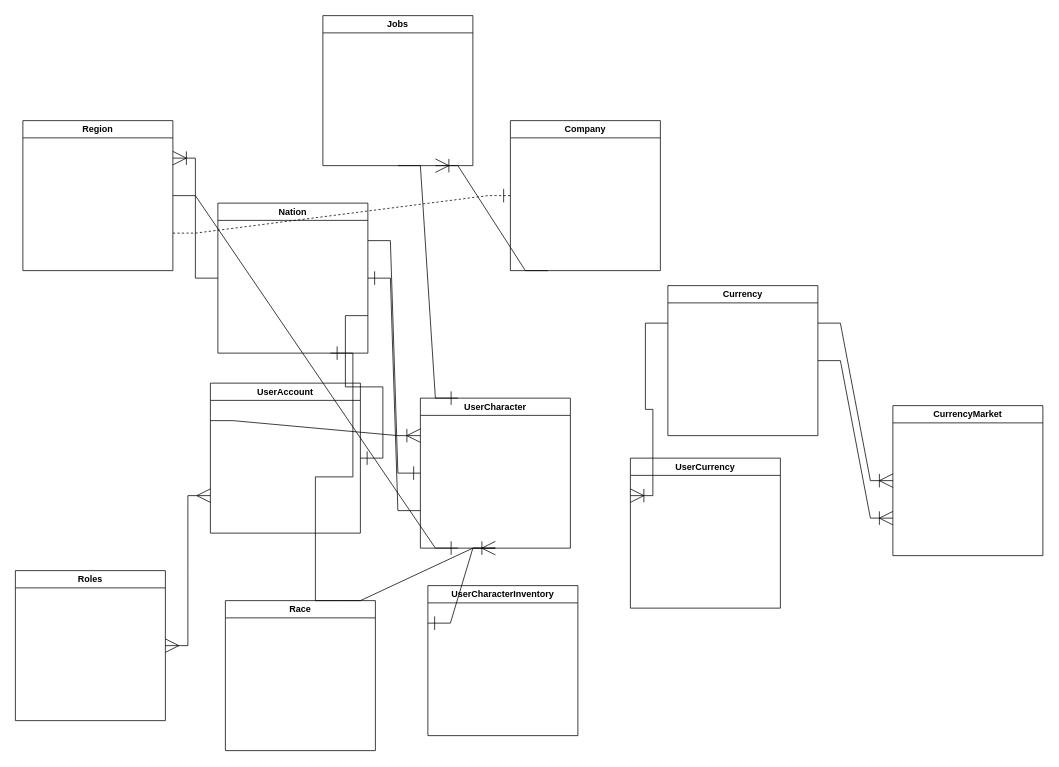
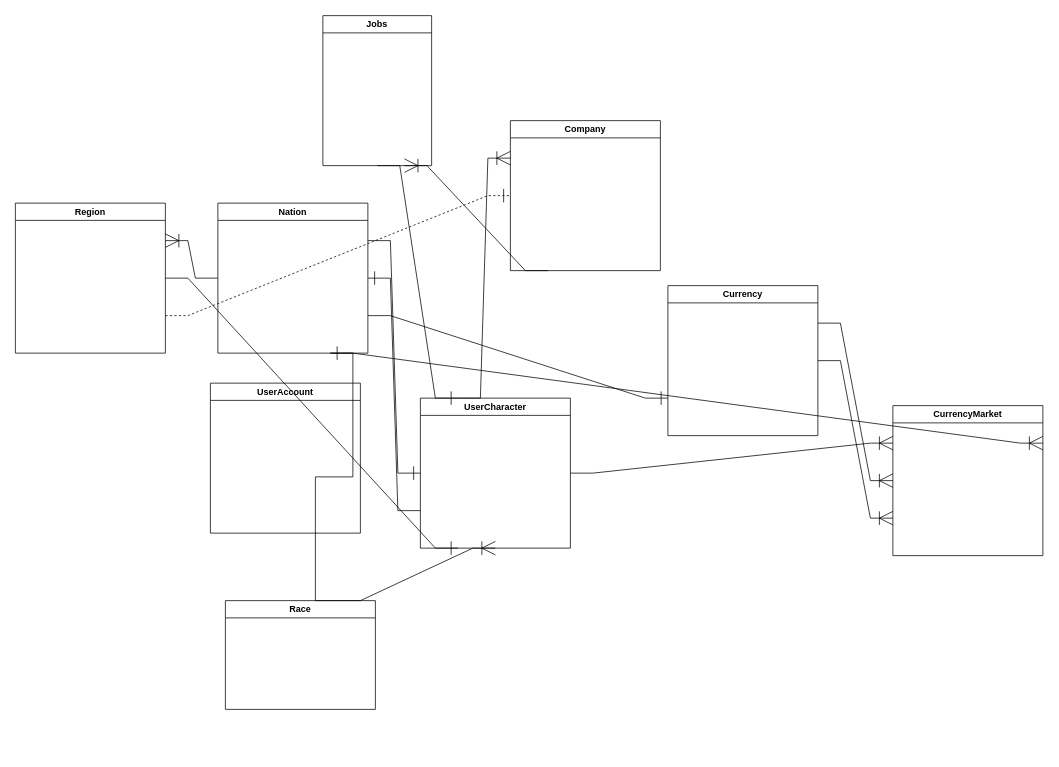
node "Jobs": size 150x150 -> 109x150
node "Region": moved (98, 195) -> (90, 278)
edge "UserCharacter" -> "Company": added
edge "Currency" -> "UserCurrency": removed
edge "Nation" -> "UserAccount": now "Nation" -> "Currency"
edge "Nation" -> "CurrencyMarket": added
edge "UserAccount" -> "UserCharacter": removed
edge "UserCharacter" -> "CurrencyMarket": added
node "UserCurrency": removed
edge "UserAccount" -- "Roles": removed
edge "UserCharacter" -> "UserCharacterInventory": removed
node "Roles": removed
node "UserCharacterInventory": removed
node "Race": size 150x150 -> 150x109
